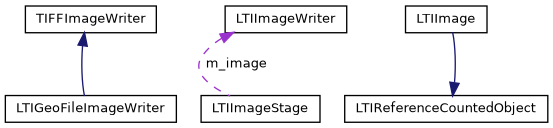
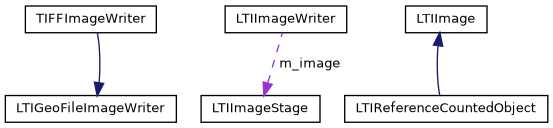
edge "LTIImage" -> "LTIReferenceCountedObject": reversed
edge "LTIImageStage" -> "LTIImageWriter": reversed
edge "LTIGeoFileImageWriter" -> "TIFFImageWriter": reversed
